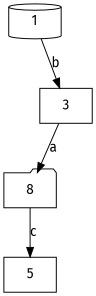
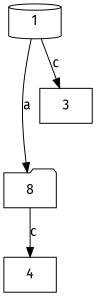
edge "1" -> "3": label "b" -> "c"
edge "3" -> "8": now "1" -> "8"
node "5": label "5" -> "4"
